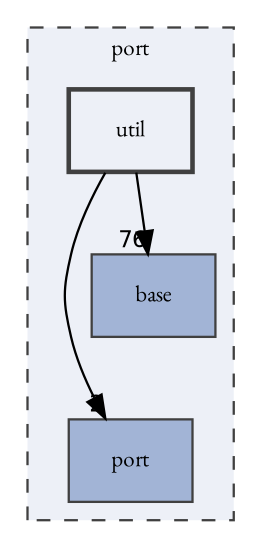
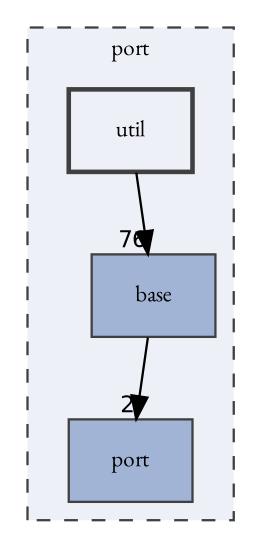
edge "util" -> "port": now "base" -> "port"
